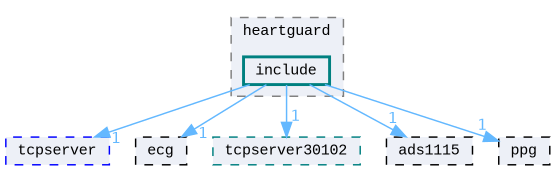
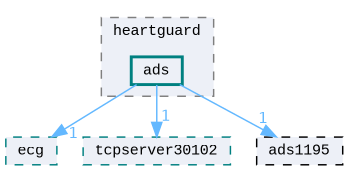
node "include": label "include" -> "ads"
node "tcpserver": removed
node "ecg": color black -> teal
node "ads1115": label "ads1115" -> "ads1195"
node "ppg": removed
